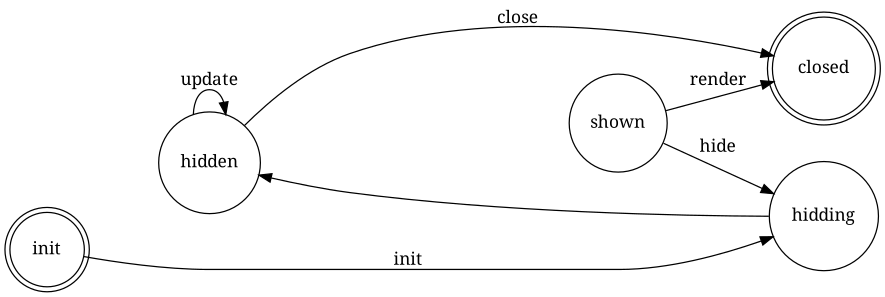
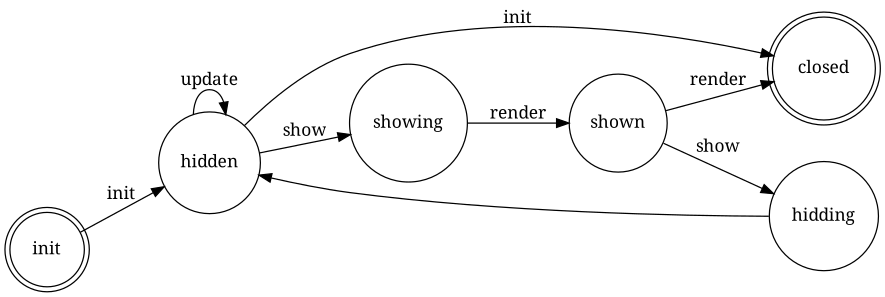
edge "hidden" -> "closed": label "close" -> "init"
node "showing": added
edge "shown" -> "hidding": label "hide" -> "show"
edge "init" -> "hidding": now "init" -> "hidden"
